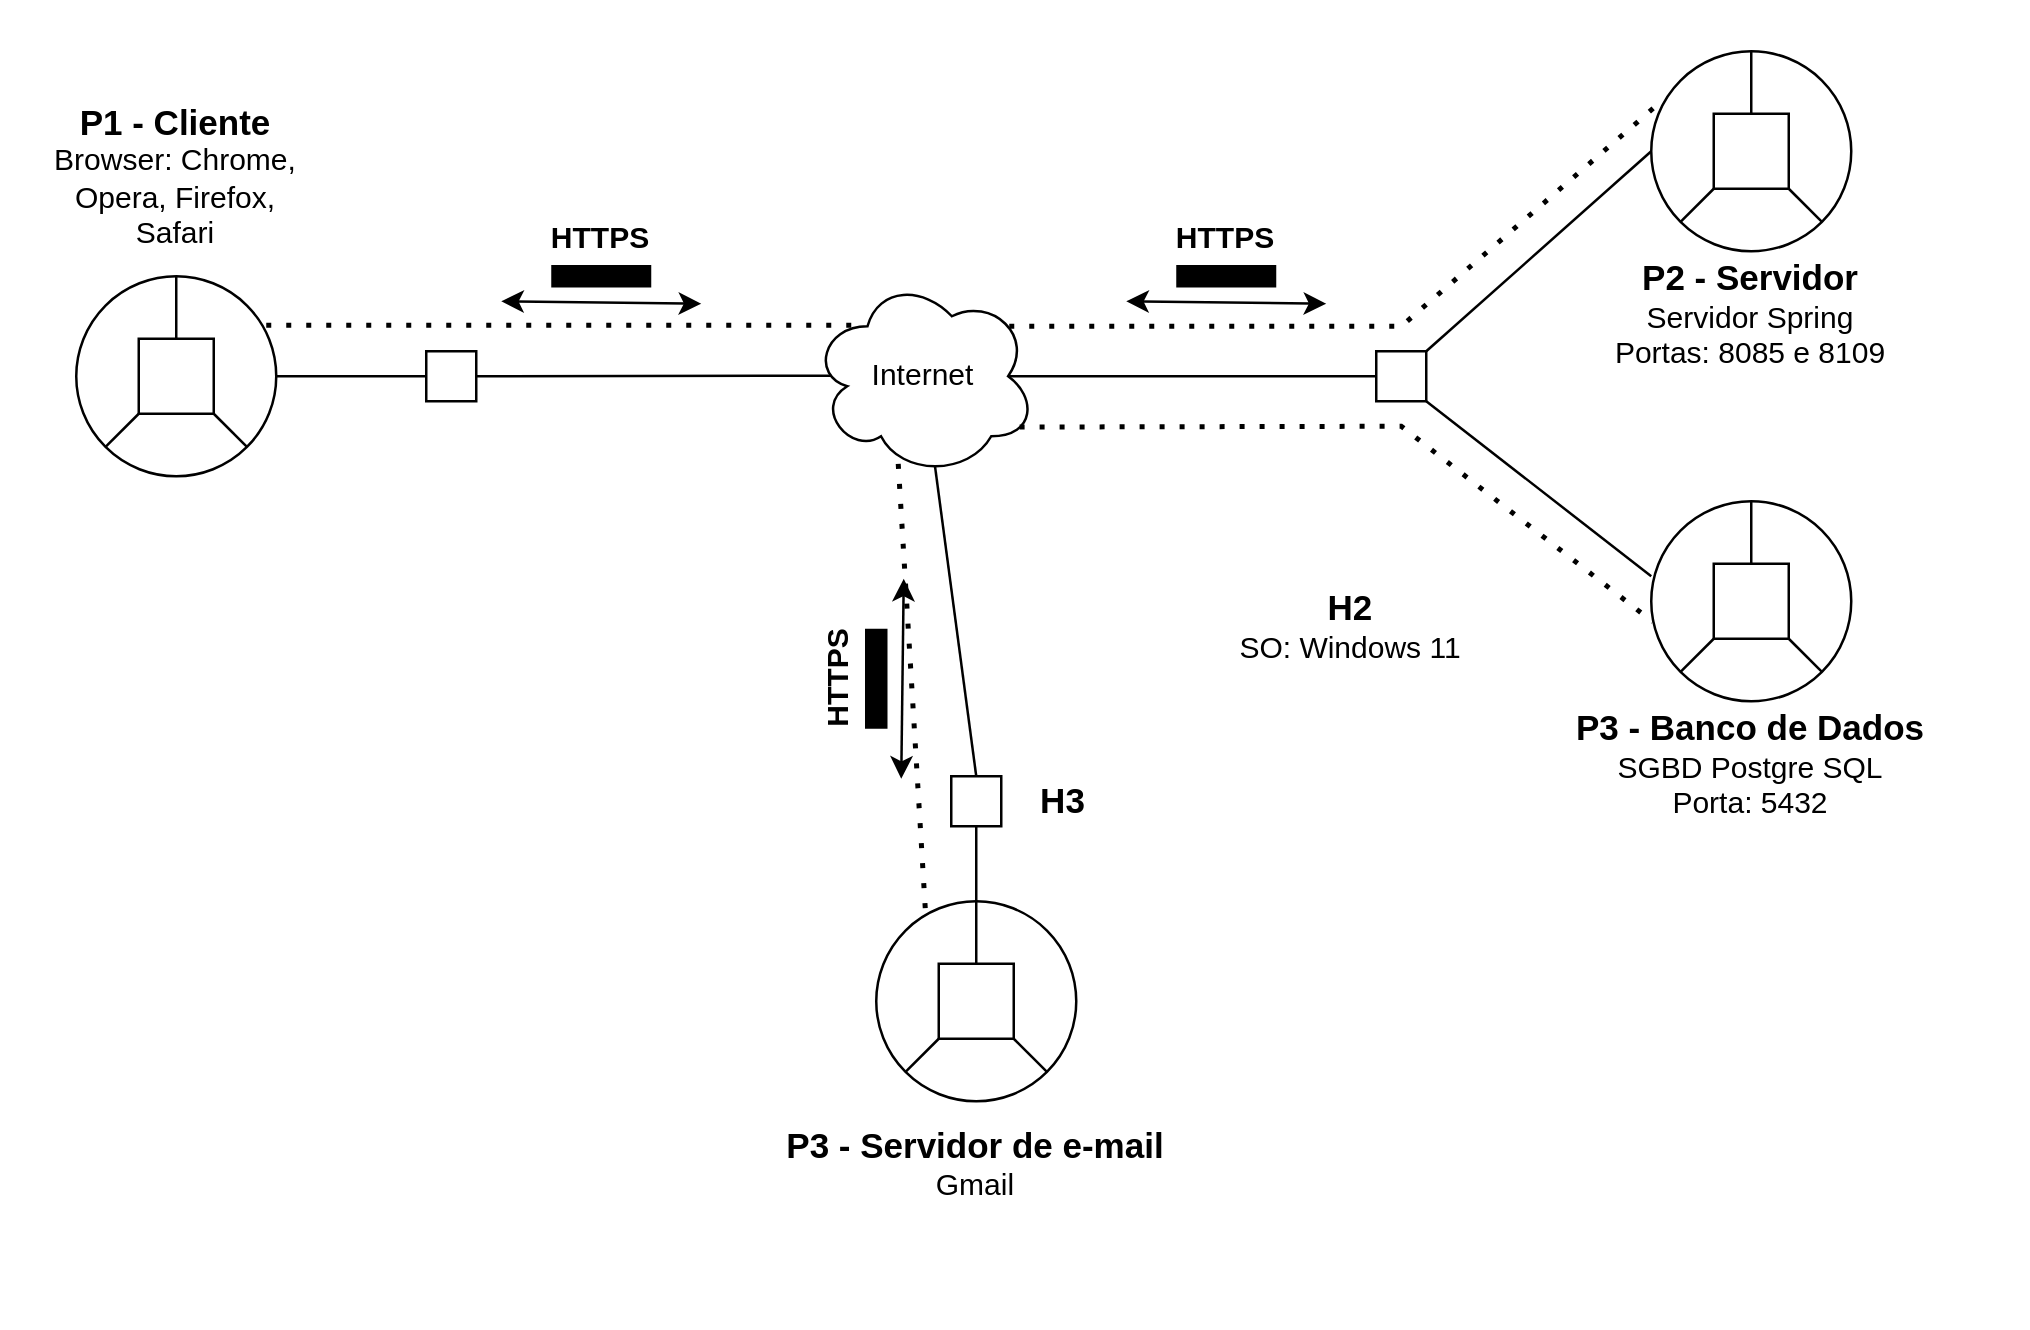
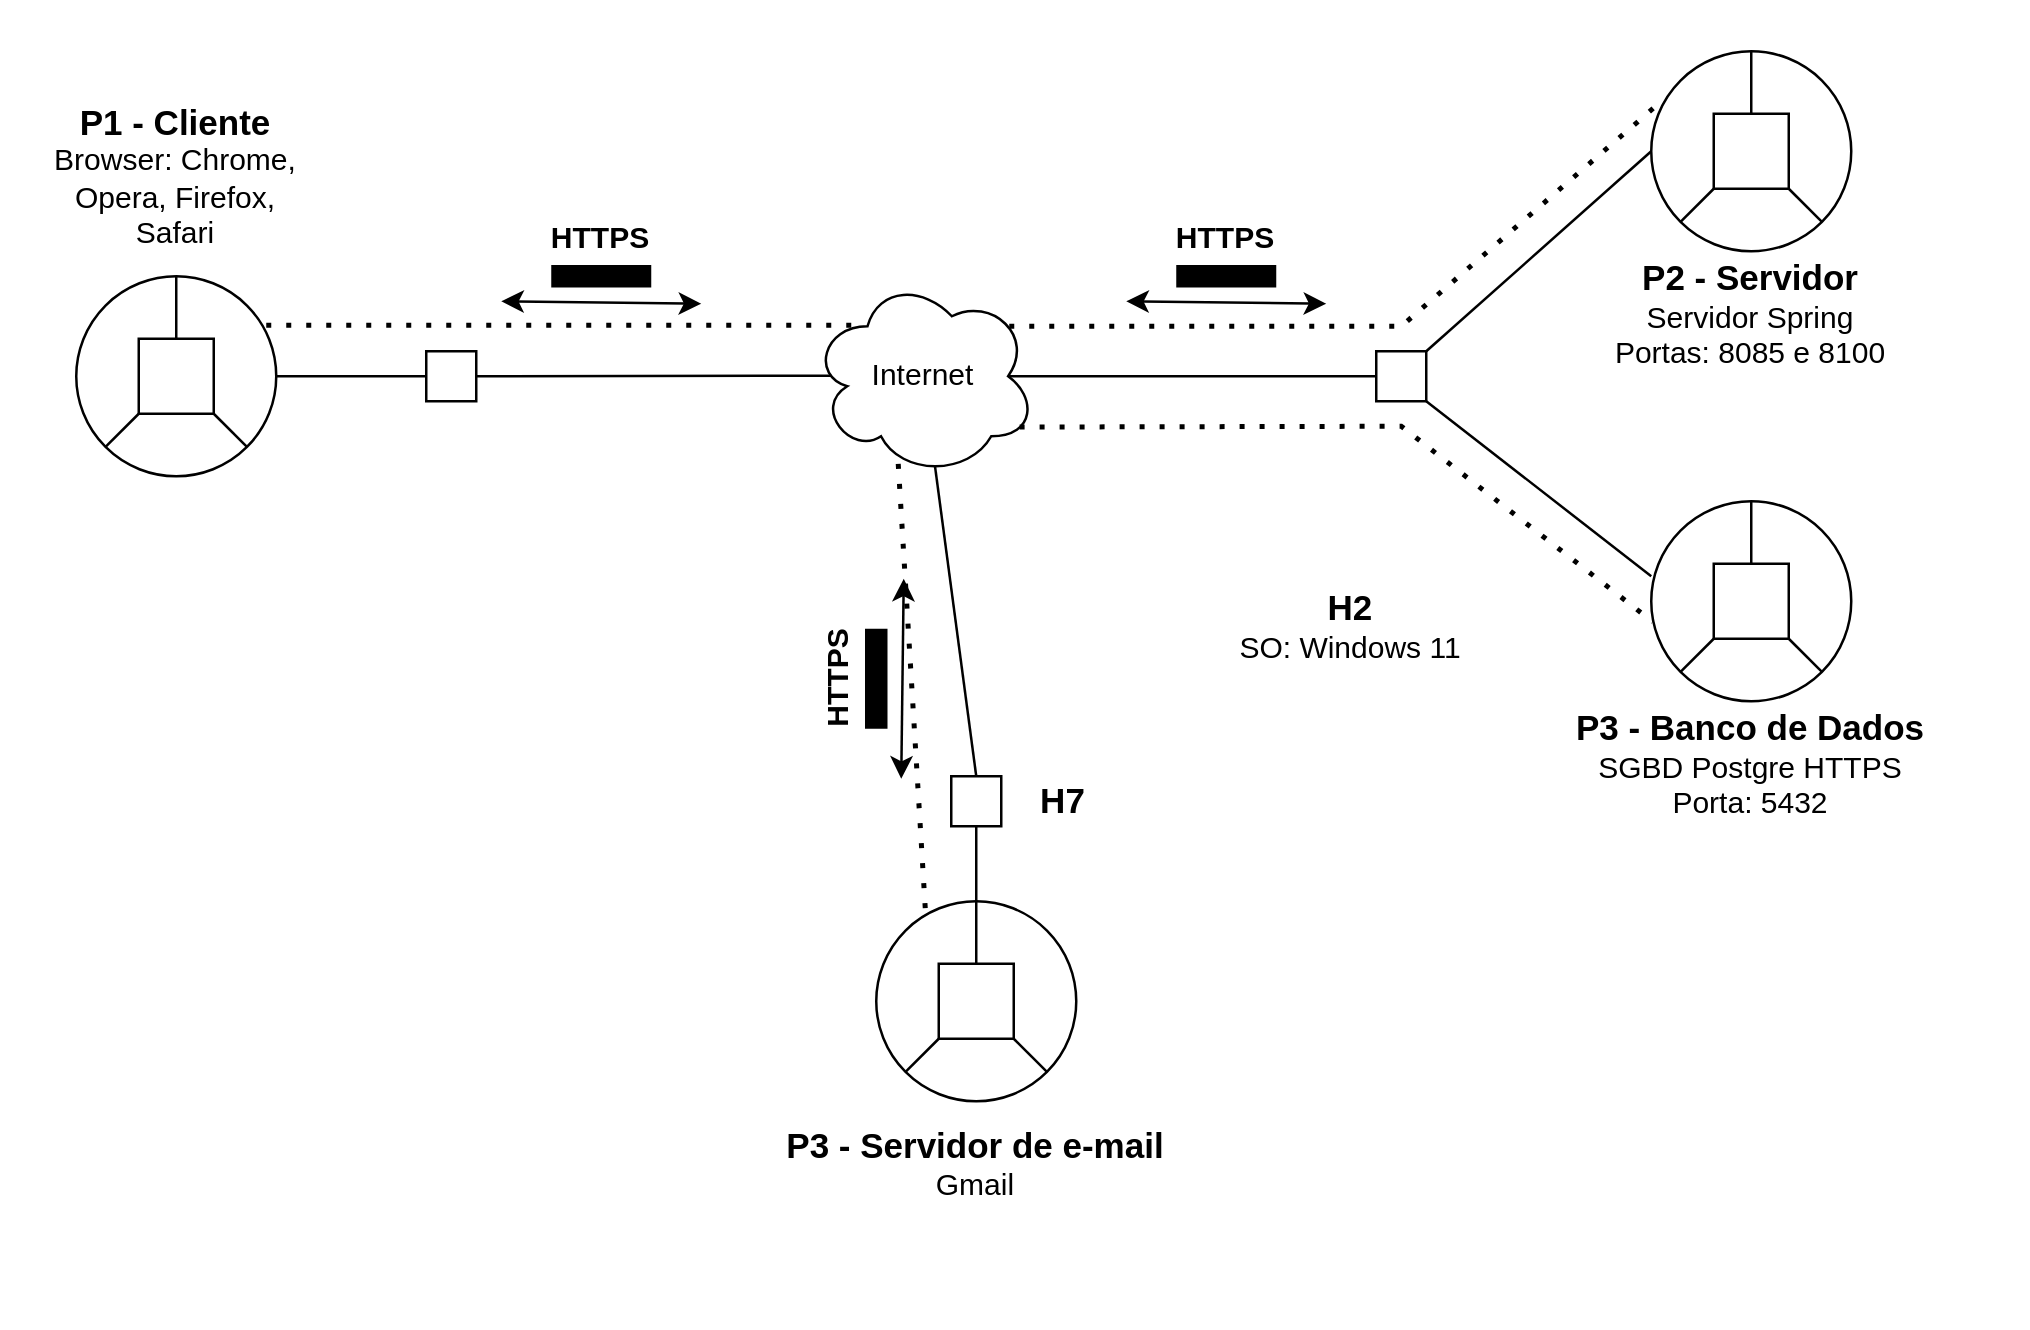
node "P2 - Servidor Servidor Spring Portas: 8085 e 8109": label "P2 - Servidor Servidor Spring Portas: 8085 e 8109" -> "P2 - Servidor Servidor Spring Portas: 8085 e 8100"
node "P3 - Banco de Dados SGBD Postgre SQL Porta: 5432": label "P3 - Banco de Dados SGBD Postgre SQL Porta: 5432" -> "P3 - Banco de Dados SGBD Postgre HTTPS Porta: 5432"
node "H3": label "H3" -> "H7"
